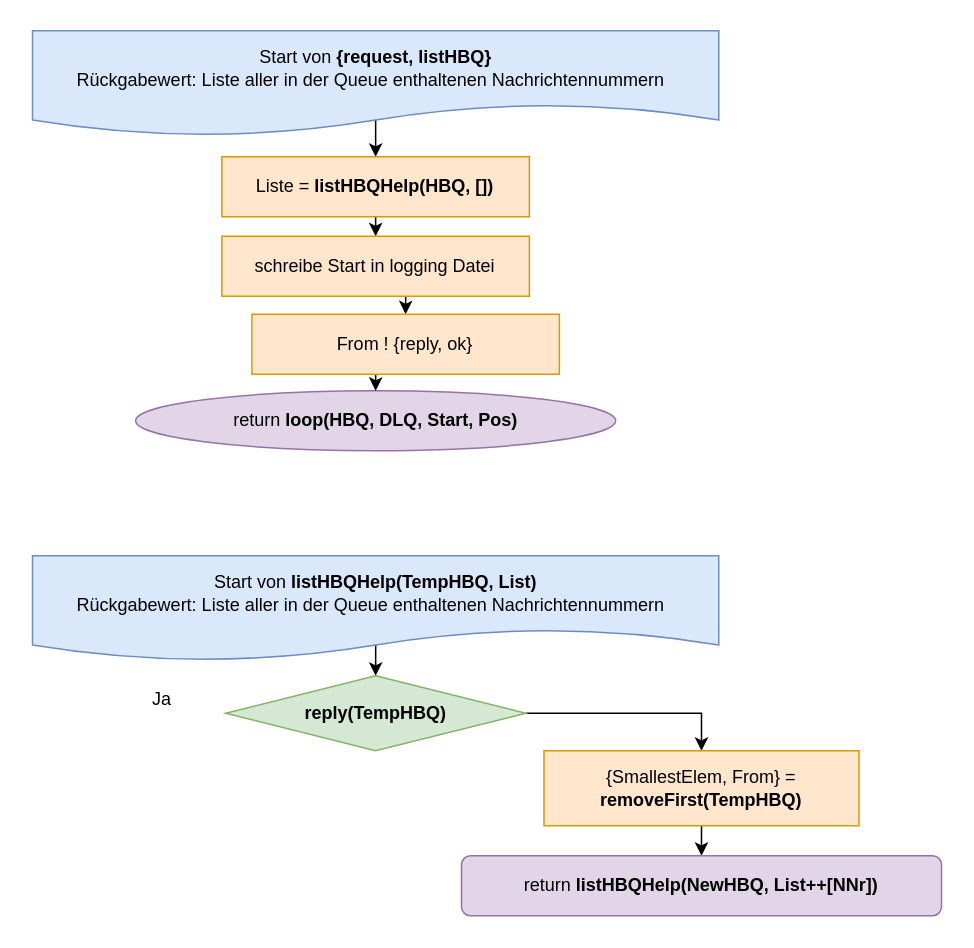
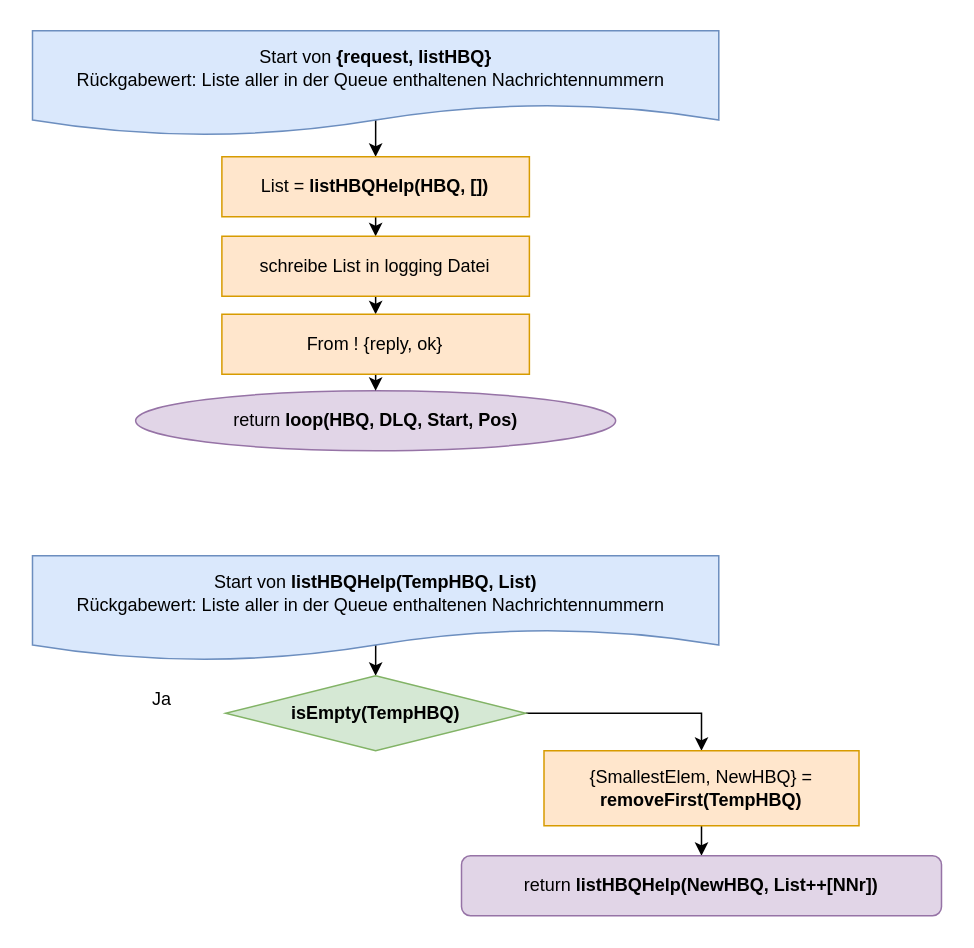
node "Liste = listHBQHelp(HBQ, [])": label "Liste = listHBQHelp(HBQ, [])" -> "List = listHBQHelp(HBQ, [])"
node "schreibe Start in logging Datei": label "schreibe Start in logging Datei" -> "schreibe List in logging Datei"
node "From ! {reply, ok}": moved (405, 344) -> (375, 344)
node "reply(TempHBQ)": label "reply(TempHBQ)" -> "isEmpty(TempHBQ)"
node "{SmallestElem, From} = removeFirst(TempHBQ)": label "{SmallestElem, From} = removeFirst(TempHBQ)" -> "{SmallestElem, NewHBQ} = removeFirst(TempHBQ)"
